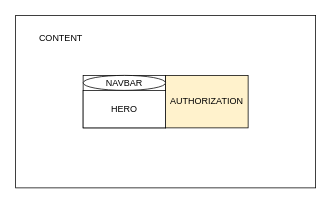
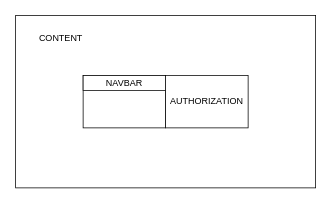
node "NAVBAR": shape ellipse -> rectangle
node "AUTHORIZATION": fillcolor #fff2cc -> #ffffff
node "HERO": removed
